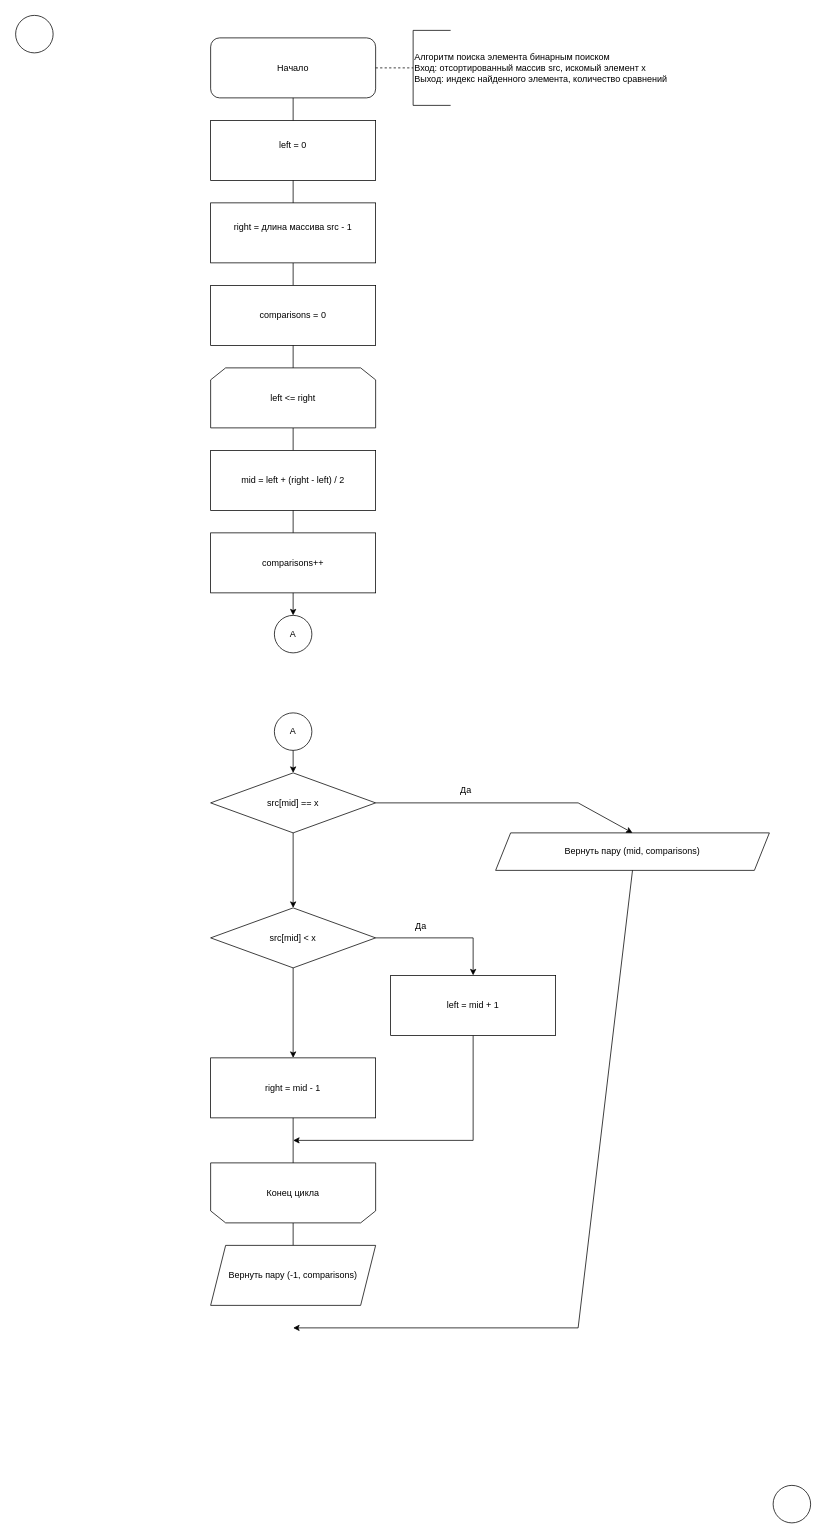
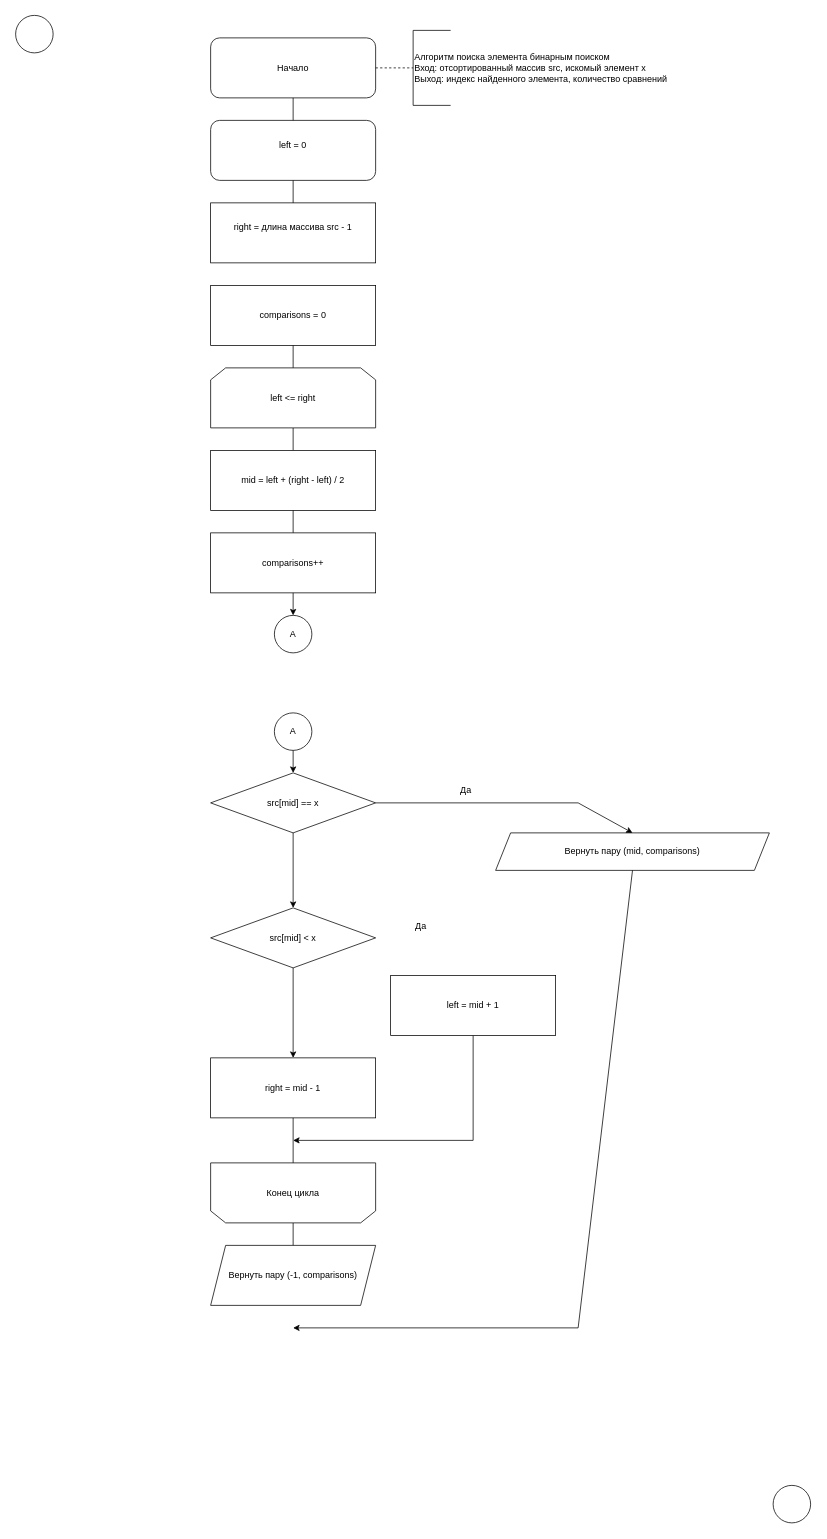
node "left = 0": shape rectangle -> rounded rectangle
edge "right = длина массива src - 1" -- "comparisons = 0": removed
edge "src[mid] < x" -> "left = mid + 1": removed
